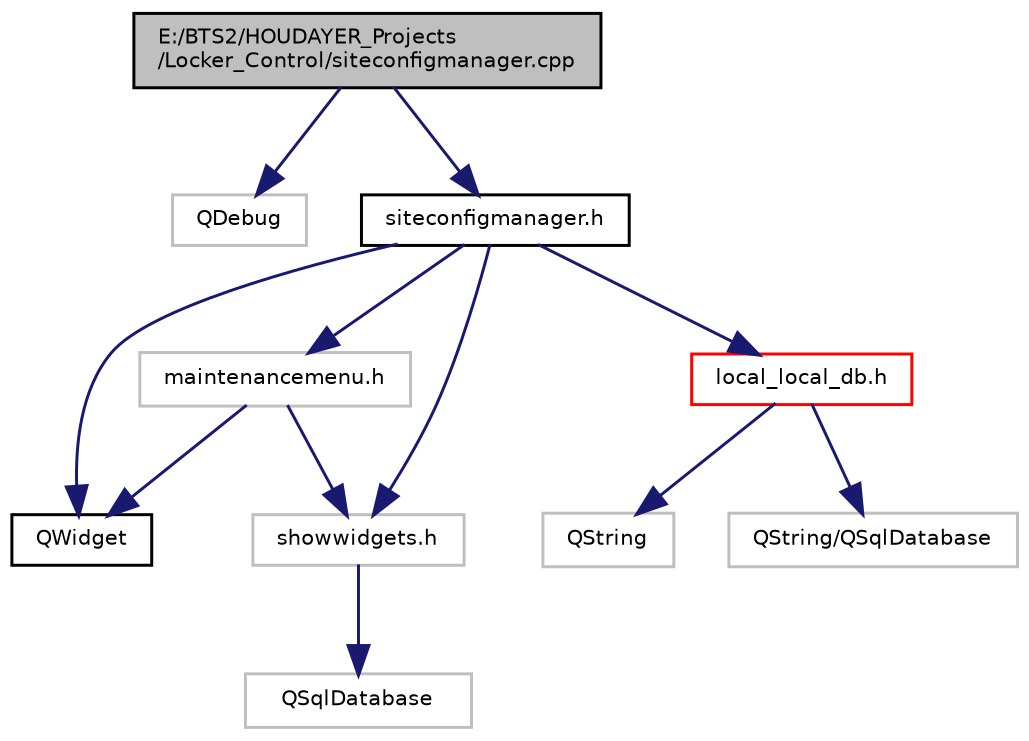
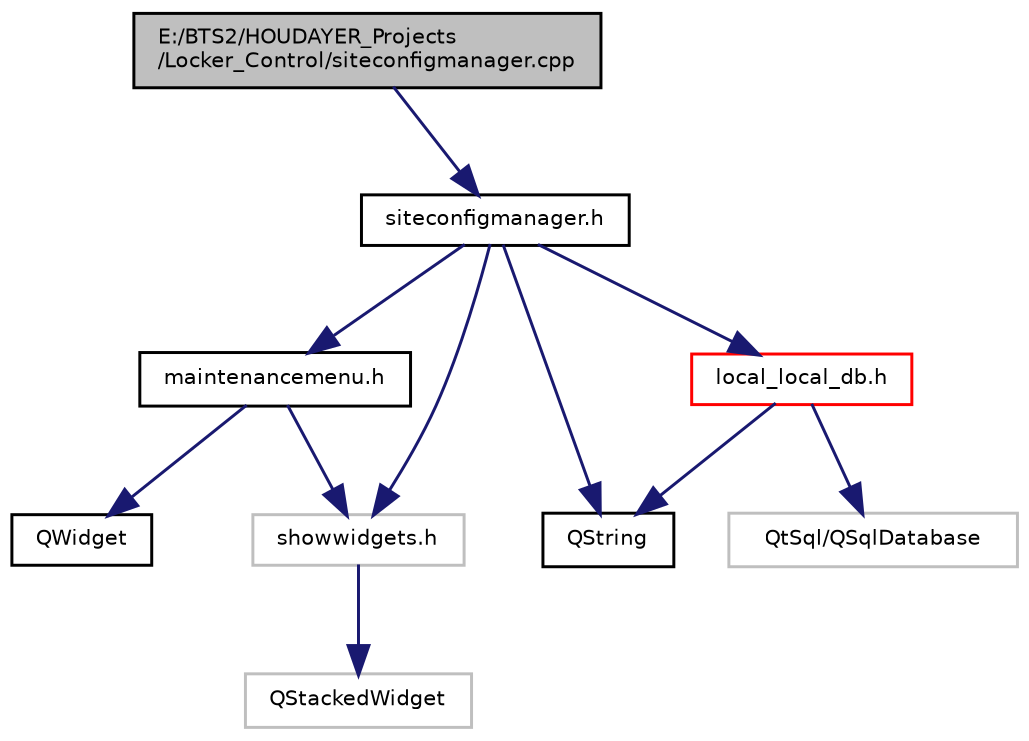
node "QDebug": removed
edge "siteconfigmanager.h" -> "QWidget": now "siteconfigmanager.h" -> "QString"
node "maintenancemenu.h": color grey75 -> black
node "QString": color grey75 -> black
node "QString/QSqlDatabase": label "QString/QSqlDatabase" -> "QtSql/QSqlDatabase"
node "QSqlDatabase": label "QSqlDatabase" -> "QStackedWidget"
